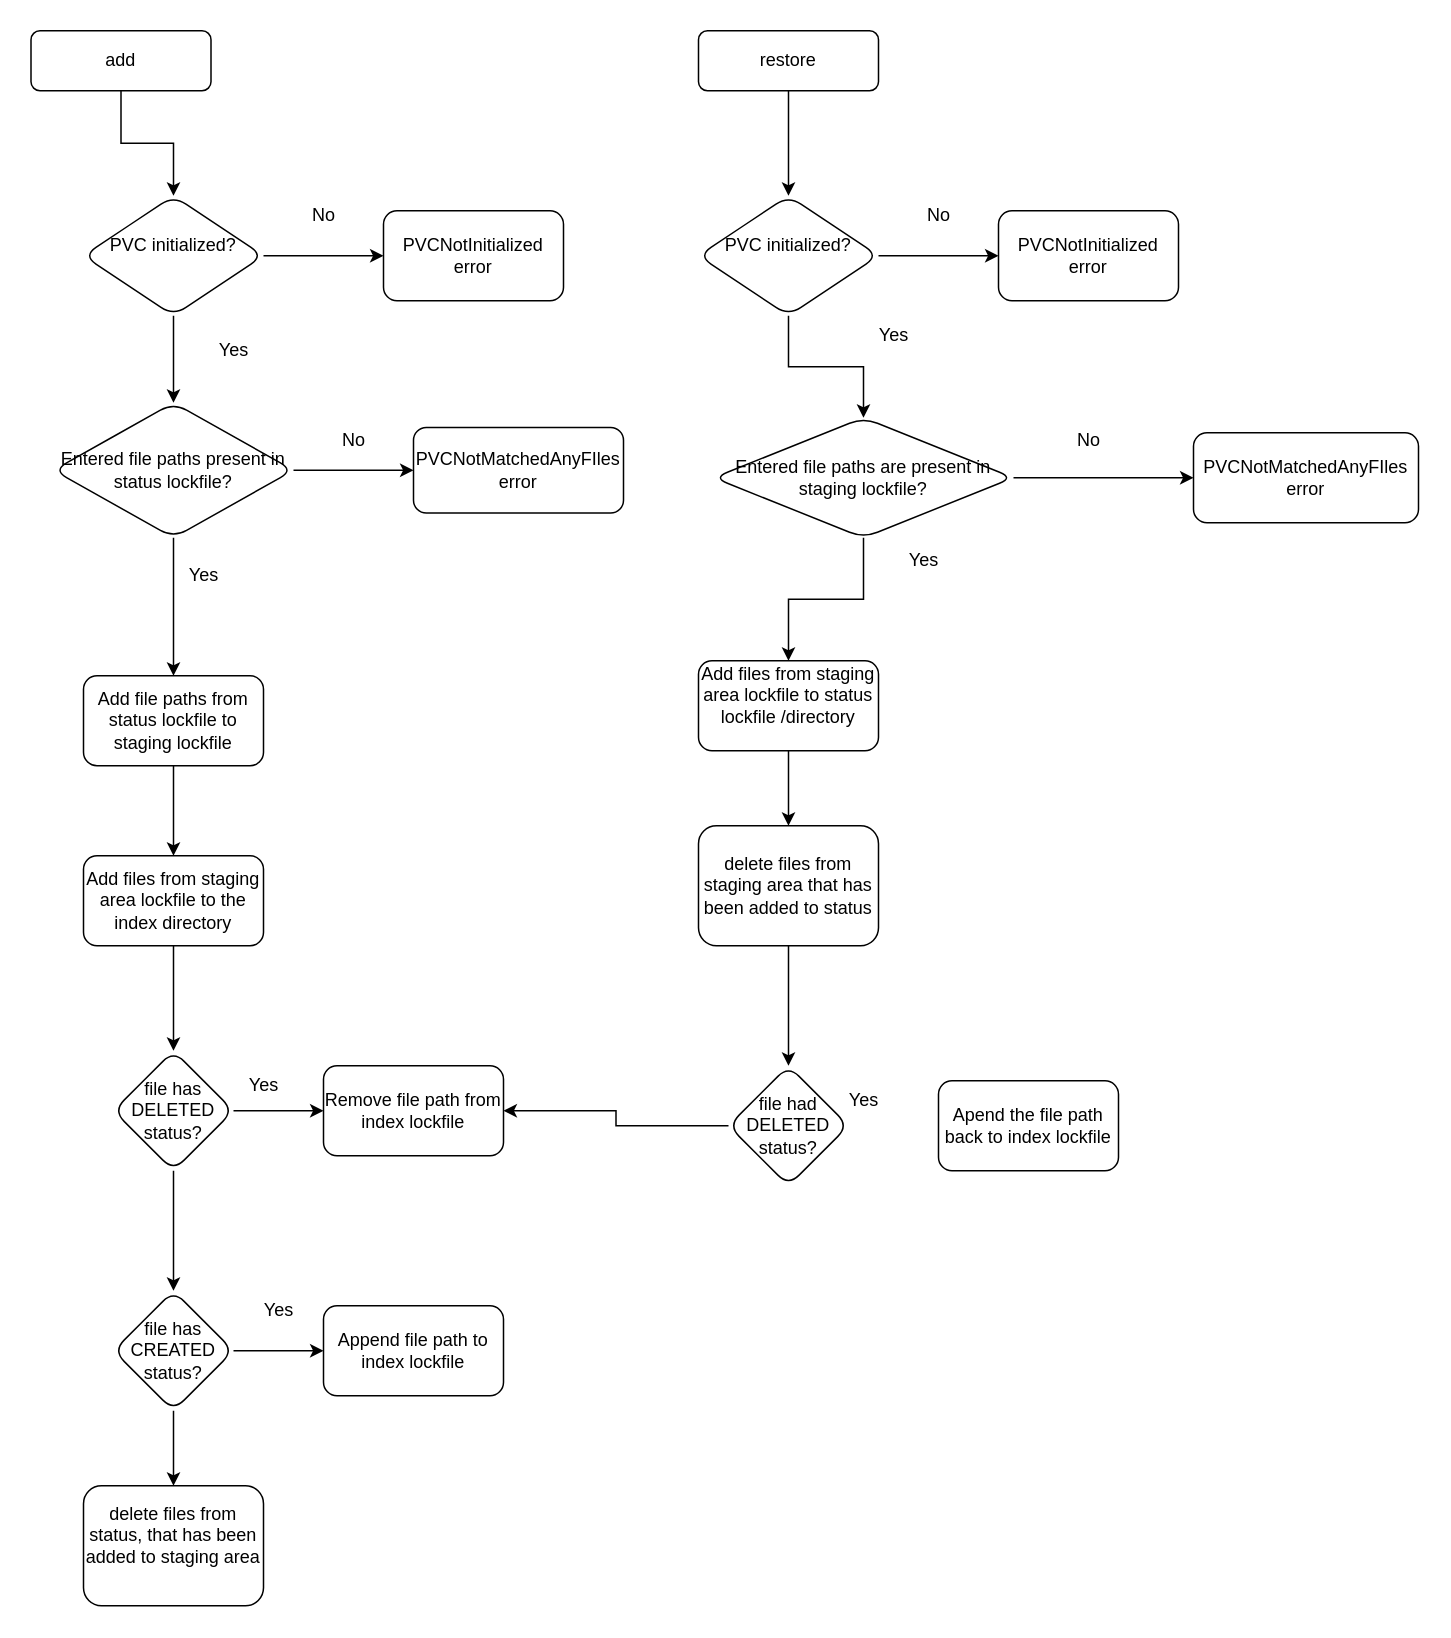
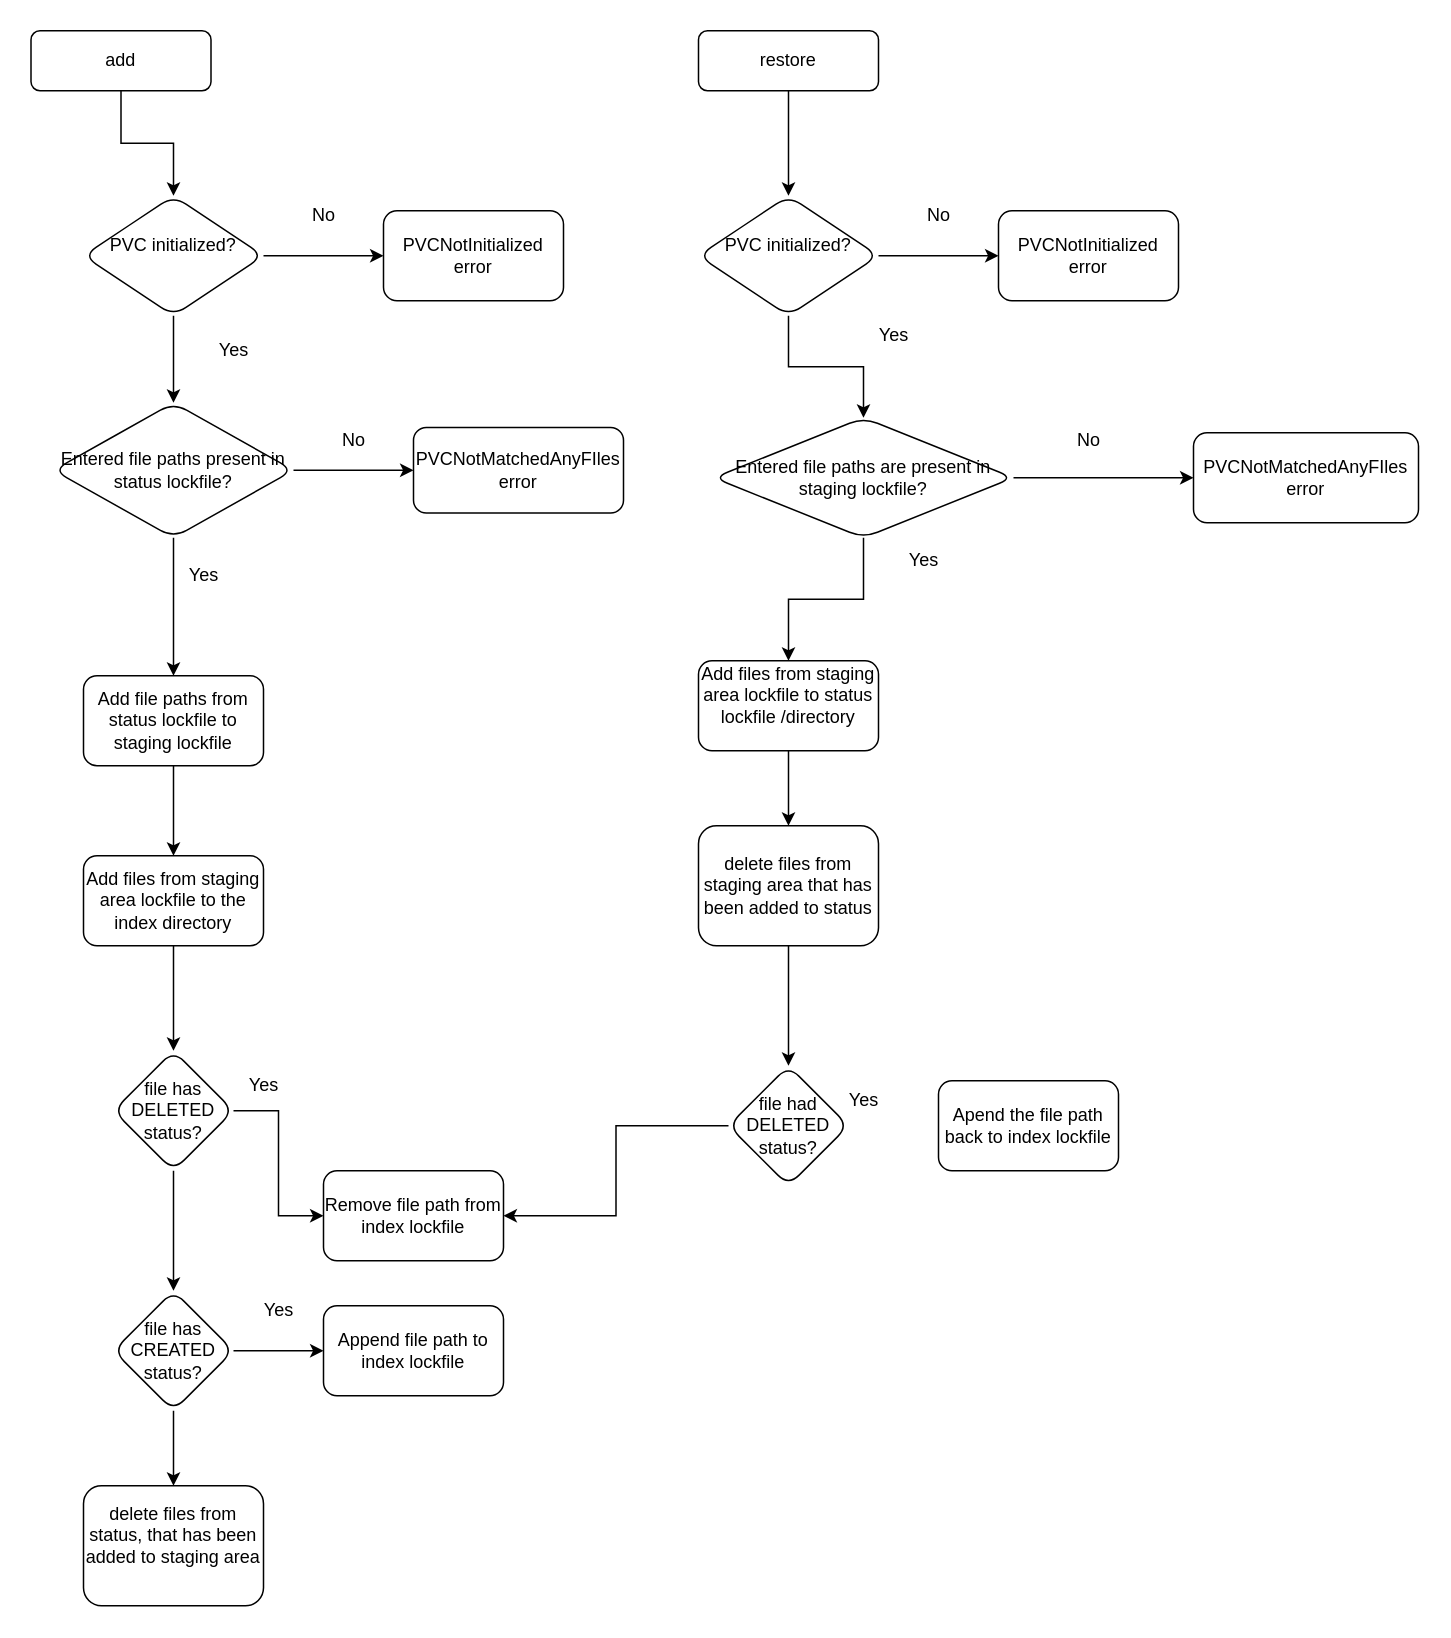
node "Remove file path from index lockfile": moved (413, 1111) -> (413, 1216)
